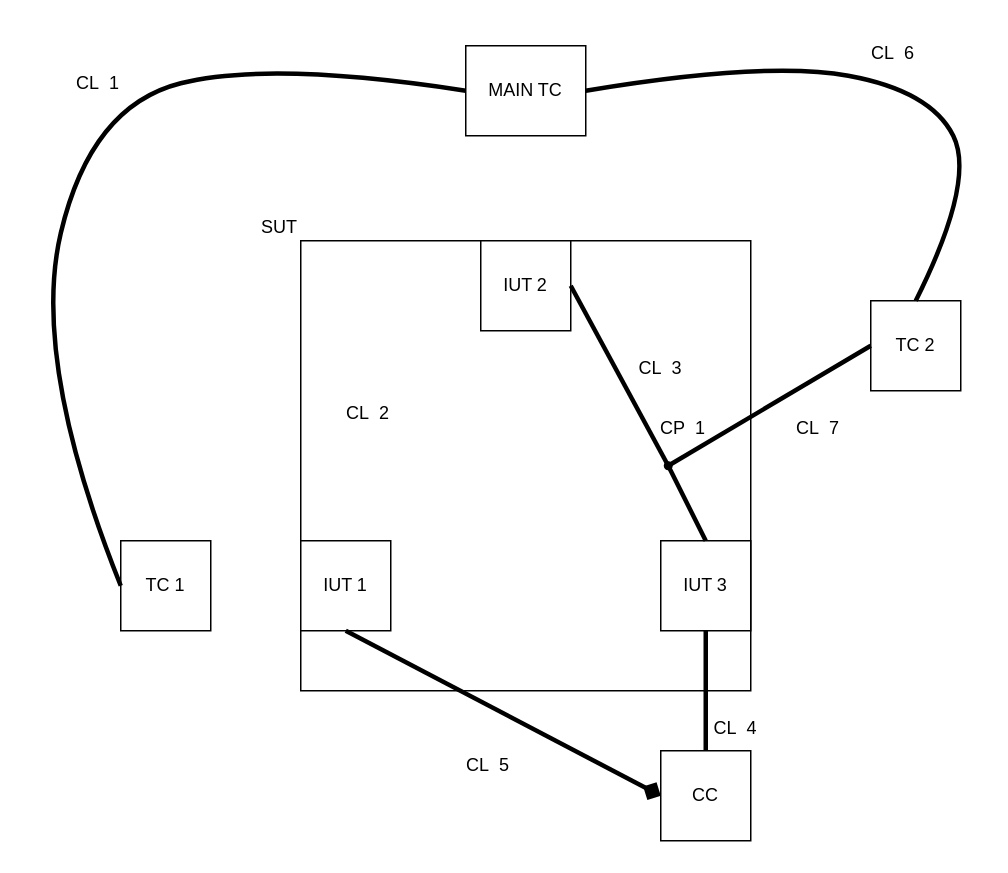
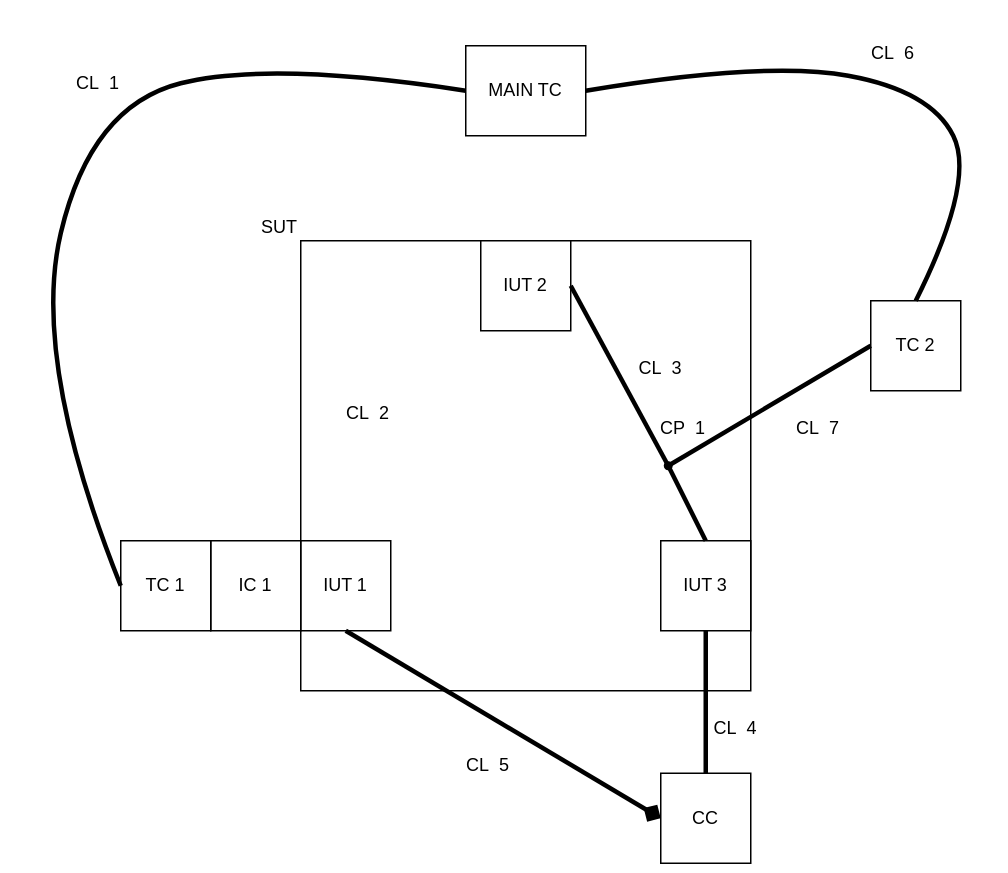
node "IC 1": added
node "CC": moved (706, 796) -> (706, 818)
